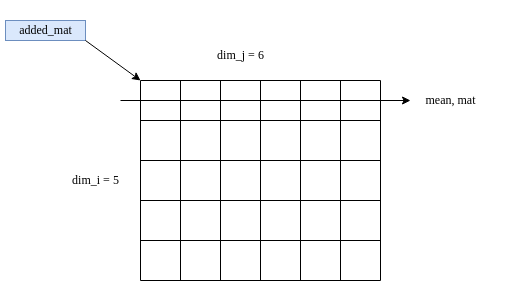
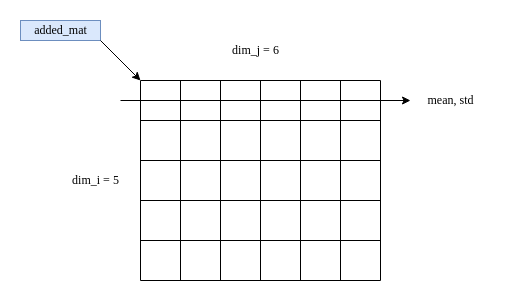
node "added_mat": moved (46, 31) -> (61, 31)
node "dim_j = 6": moved (241, 56) -> (256, 51)
node "mean, mat": label "mean, mat" -> "mean, std"
